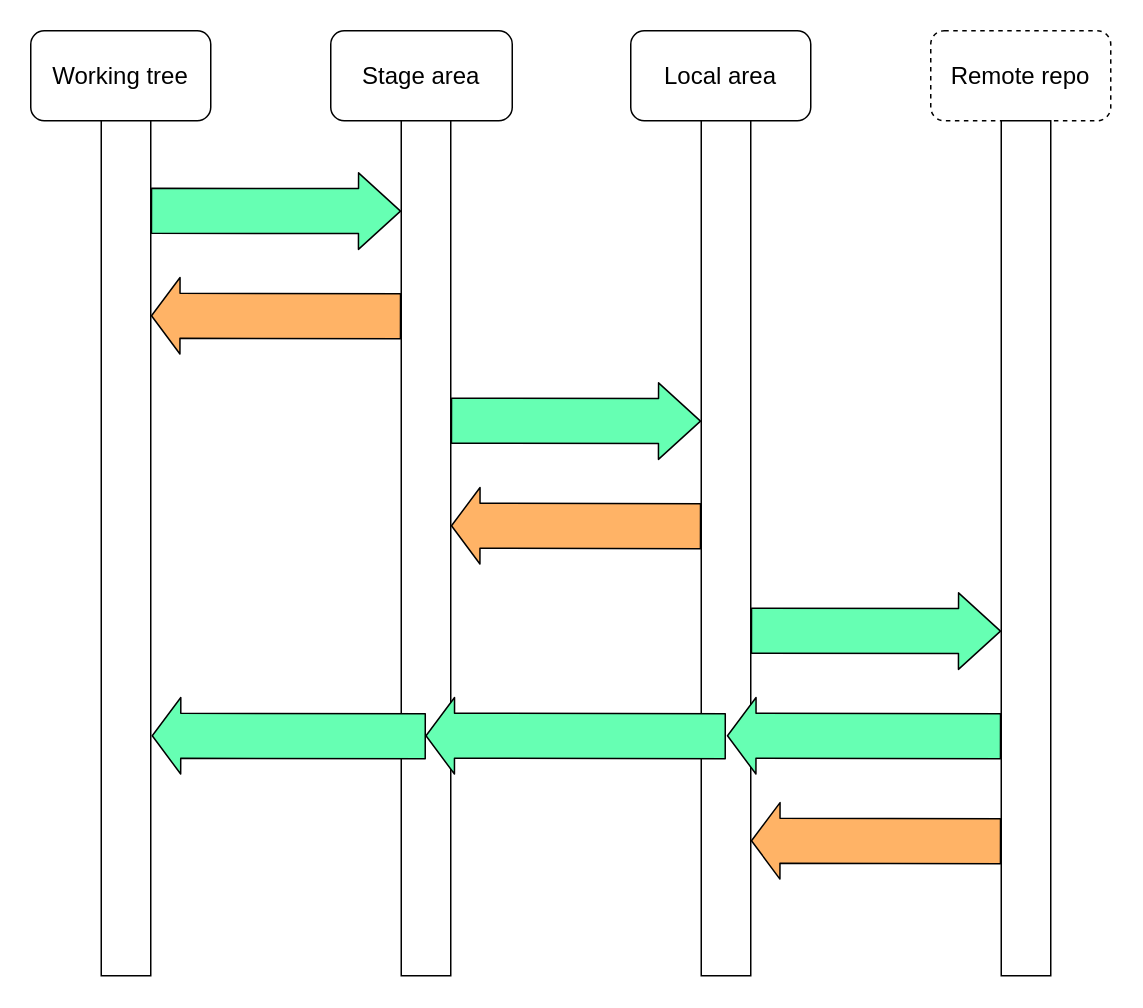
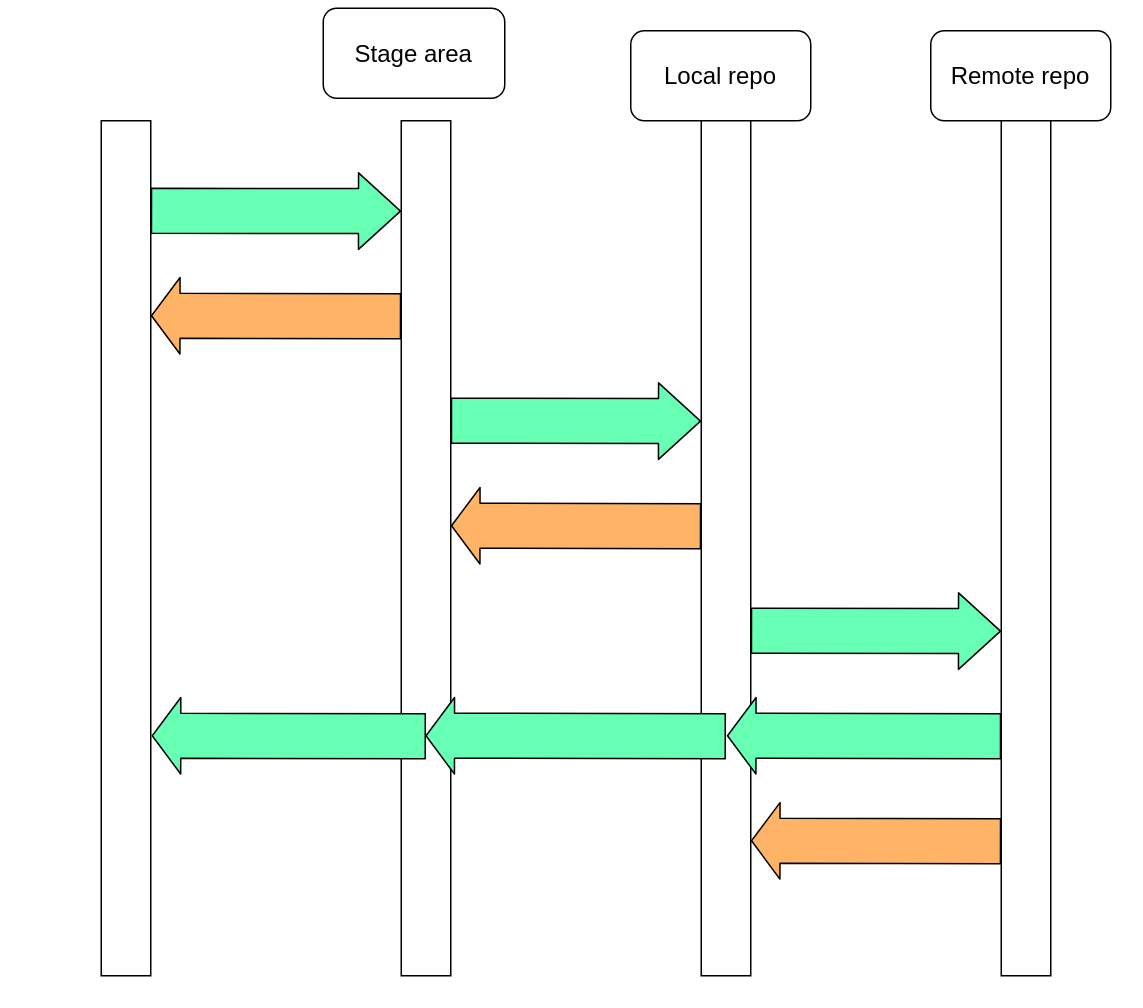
node "Working tree": removed
node "Stage area": moved (422, 76) -> (414, 53)
node "Local area": label "Local area" -> "Local repo"
node "Remote repo": style dashed -> solid
